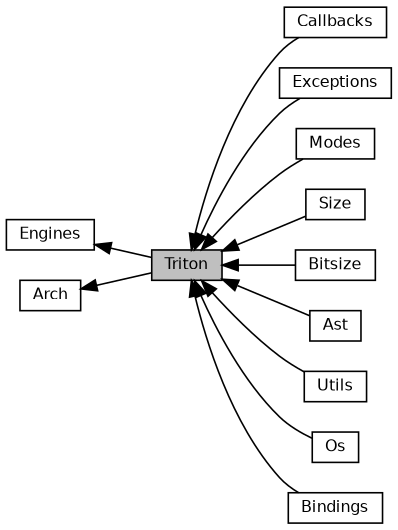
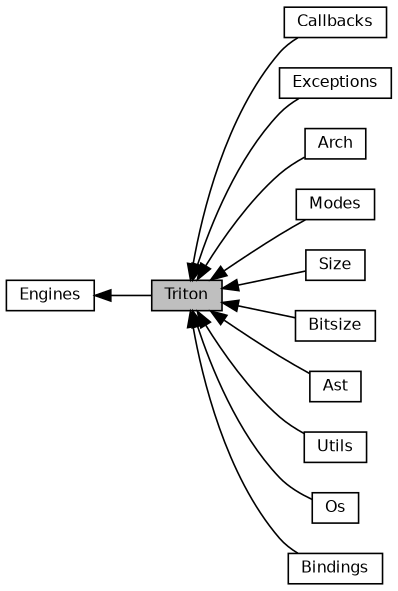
edge "Triton" -> "Arch": reversed
